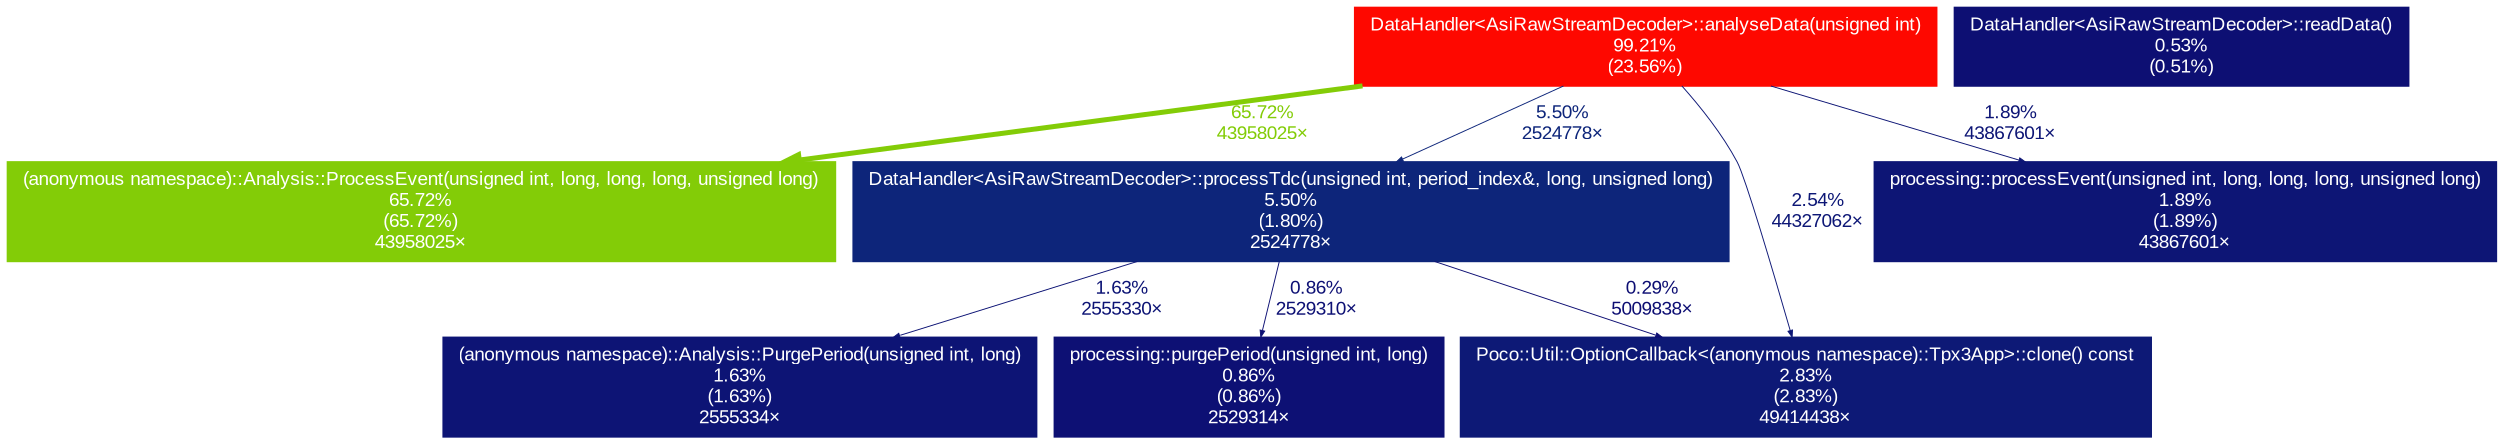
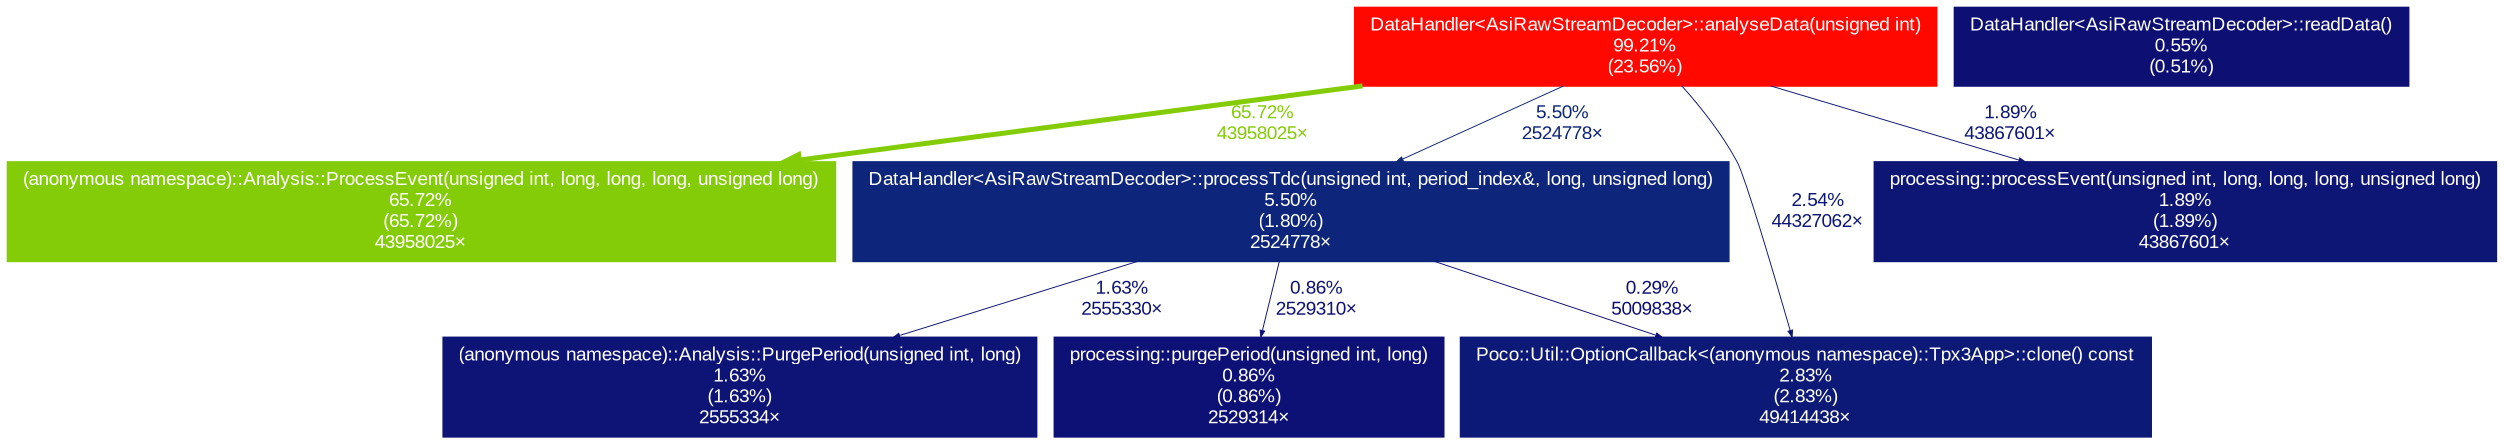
node "DataHandler<AsiRawStreamDecoder>::readData() 0.53% (0.51%)": label "DataHandler<AsiRawStreamDecoder>::readData() 0.53% (0.51%)" -> "DataHandler<AsiRawStreamDecoder>::readData() 0.55% (0.51%)"
